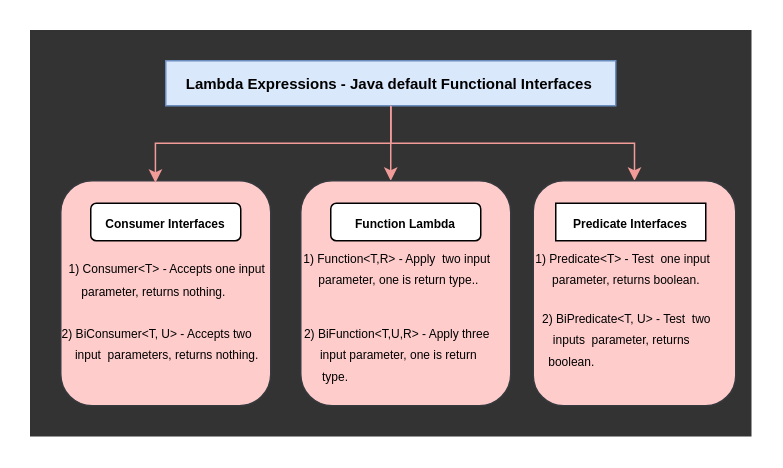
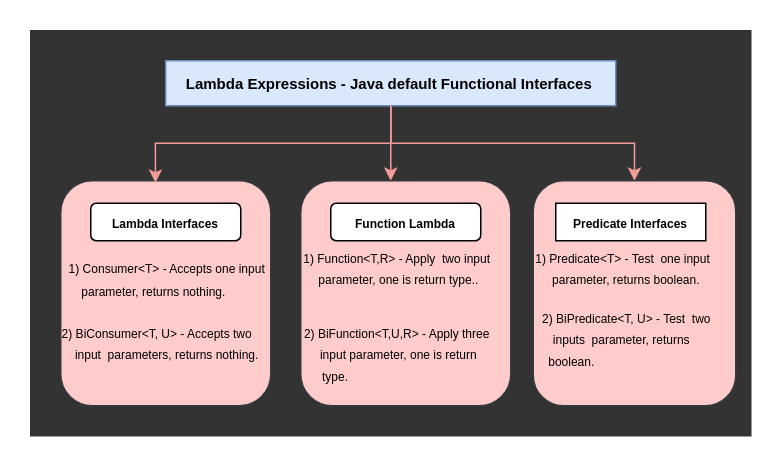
node "Consumer Interfaces": label "Consumer Interfaces" -> "Lambda Interfaces"
